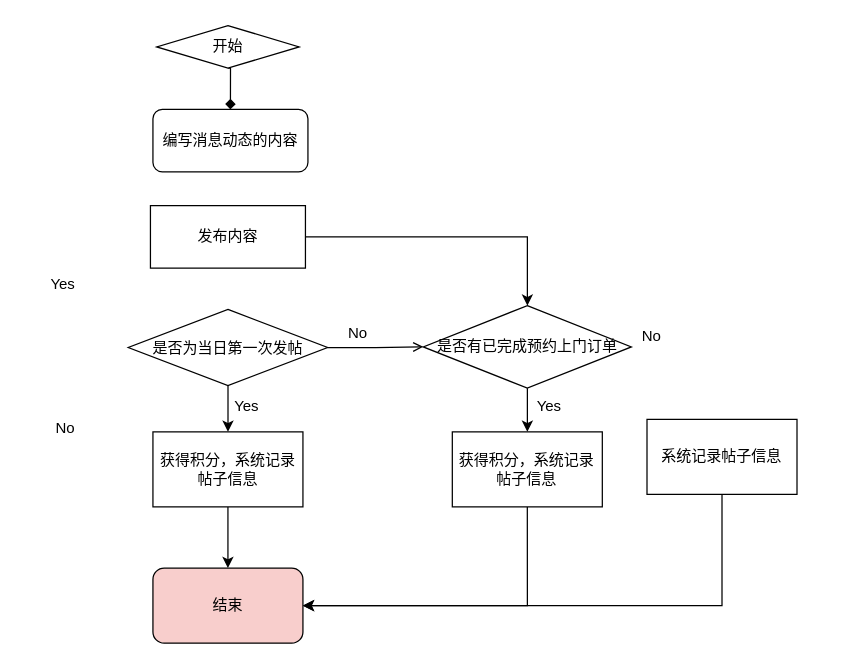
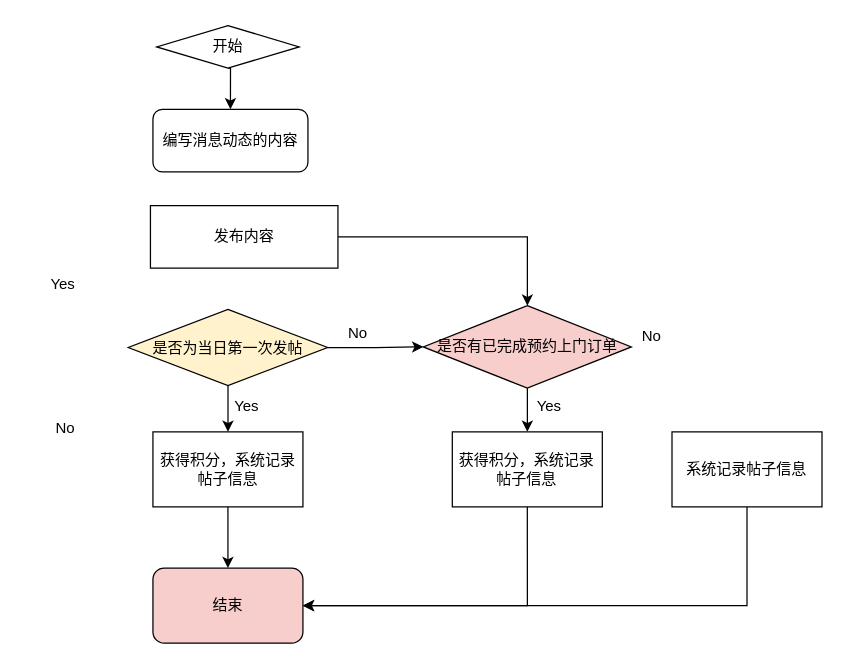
edge "开始" -> "编写消息动态的内容": arrowhead diamond -> classic
node "发布内容": size 155x63 -> 188x63
edge "是否为当日第一次发帖" -> "是否有已完成预约上门订单": arrowhead open -> classic
node "是否有已完成预约上门订单": fillcolor #ffffff -> #f8cecc
node "是否为当日第一次发帖": fillcolor #ffffff -> #fff2cc
node "系统记录帖子信息": moved (722, 457) -> (747, 469)
